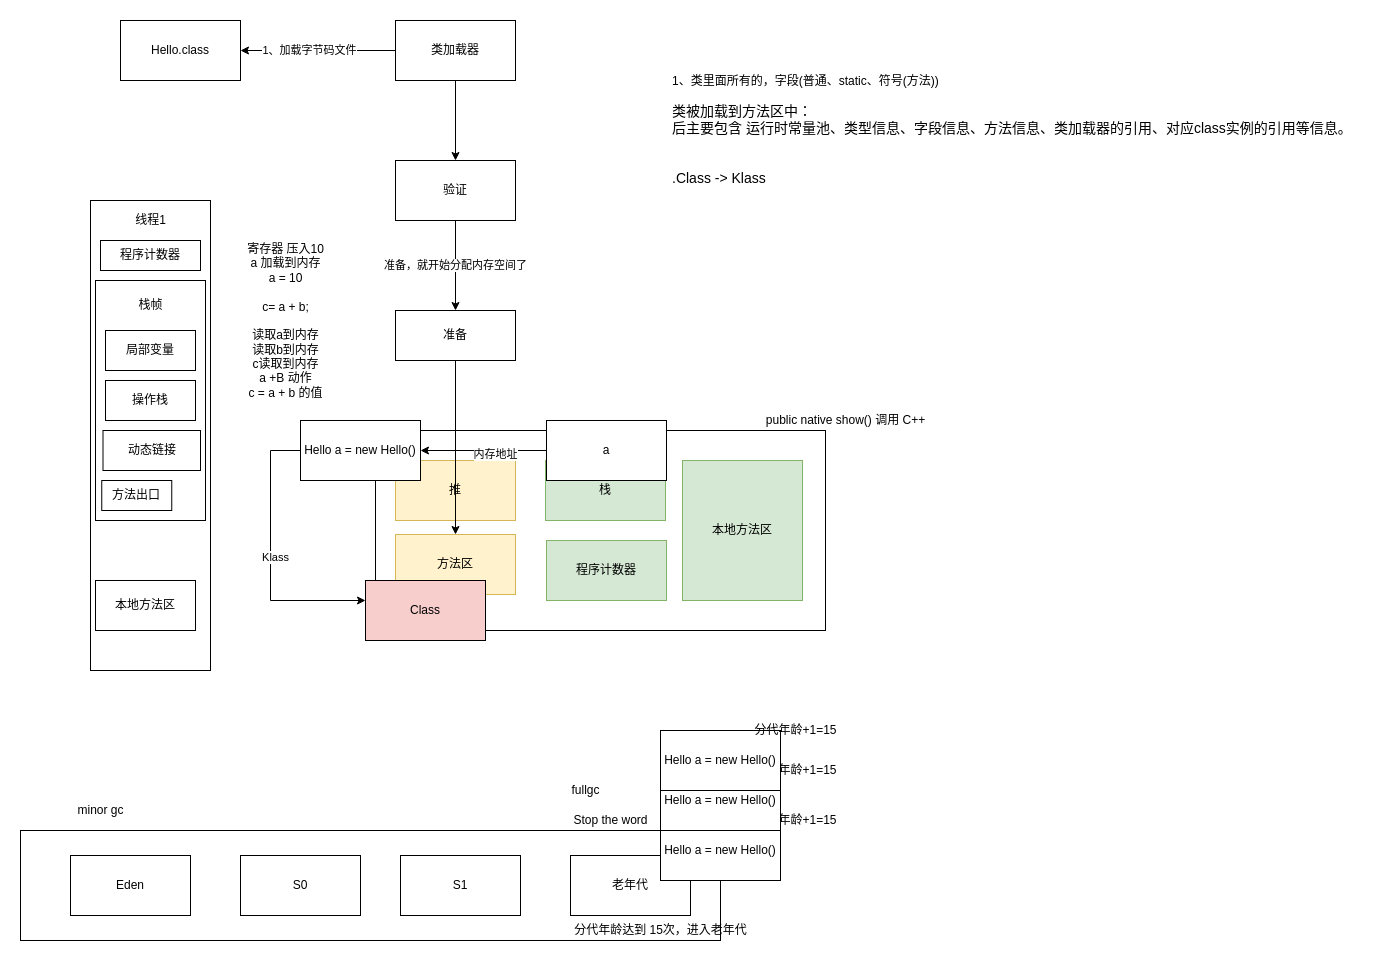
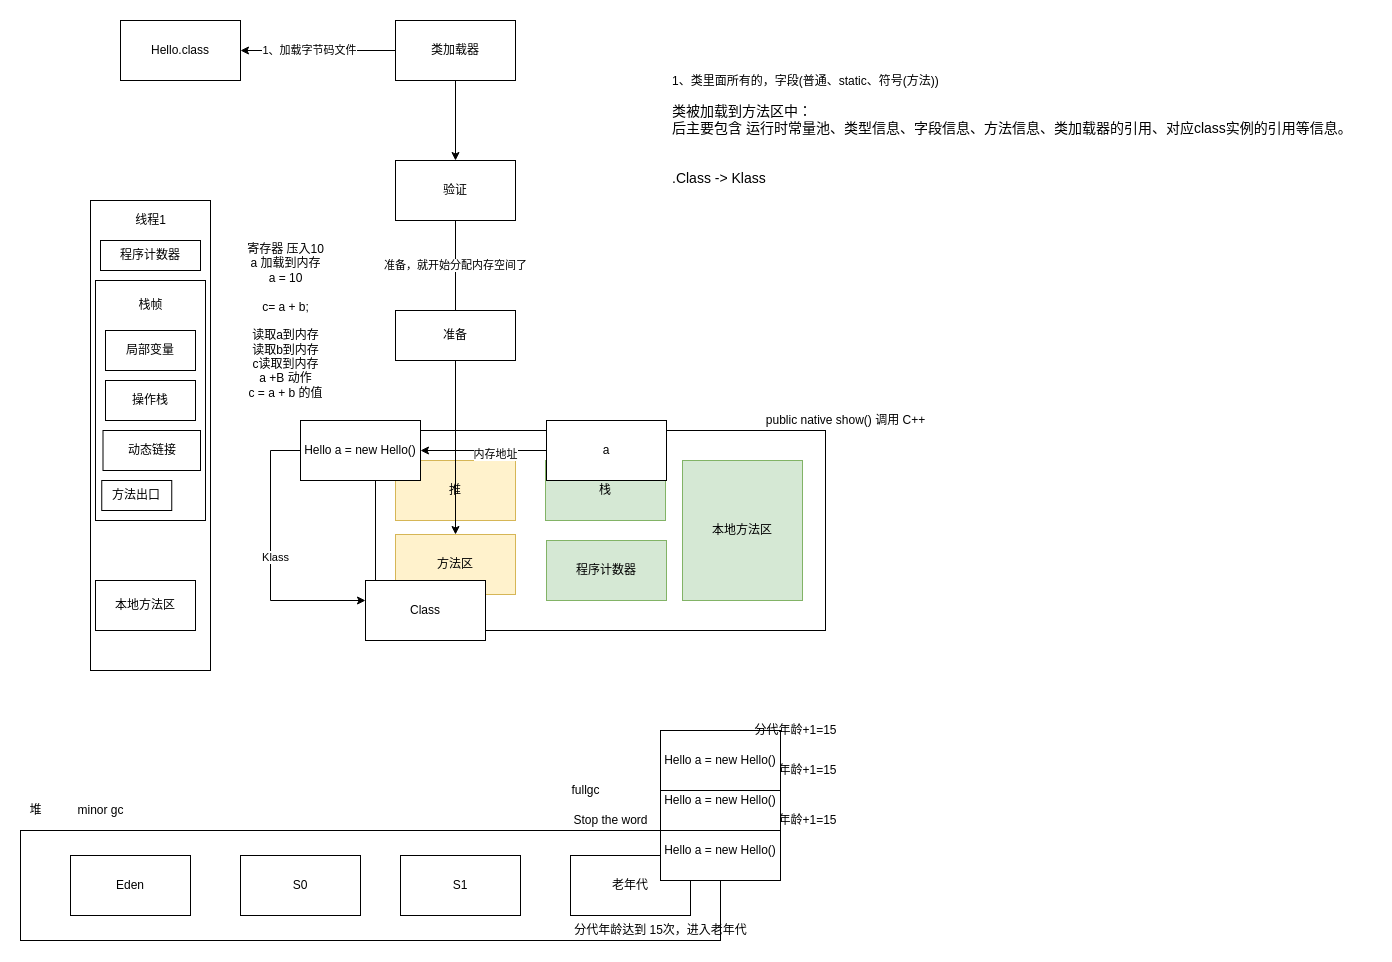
edge "验证" -> "准备": arrowhead classic -> none
node "Class": fillcolor #f8cecc -> #ffffff
node "堆": added
